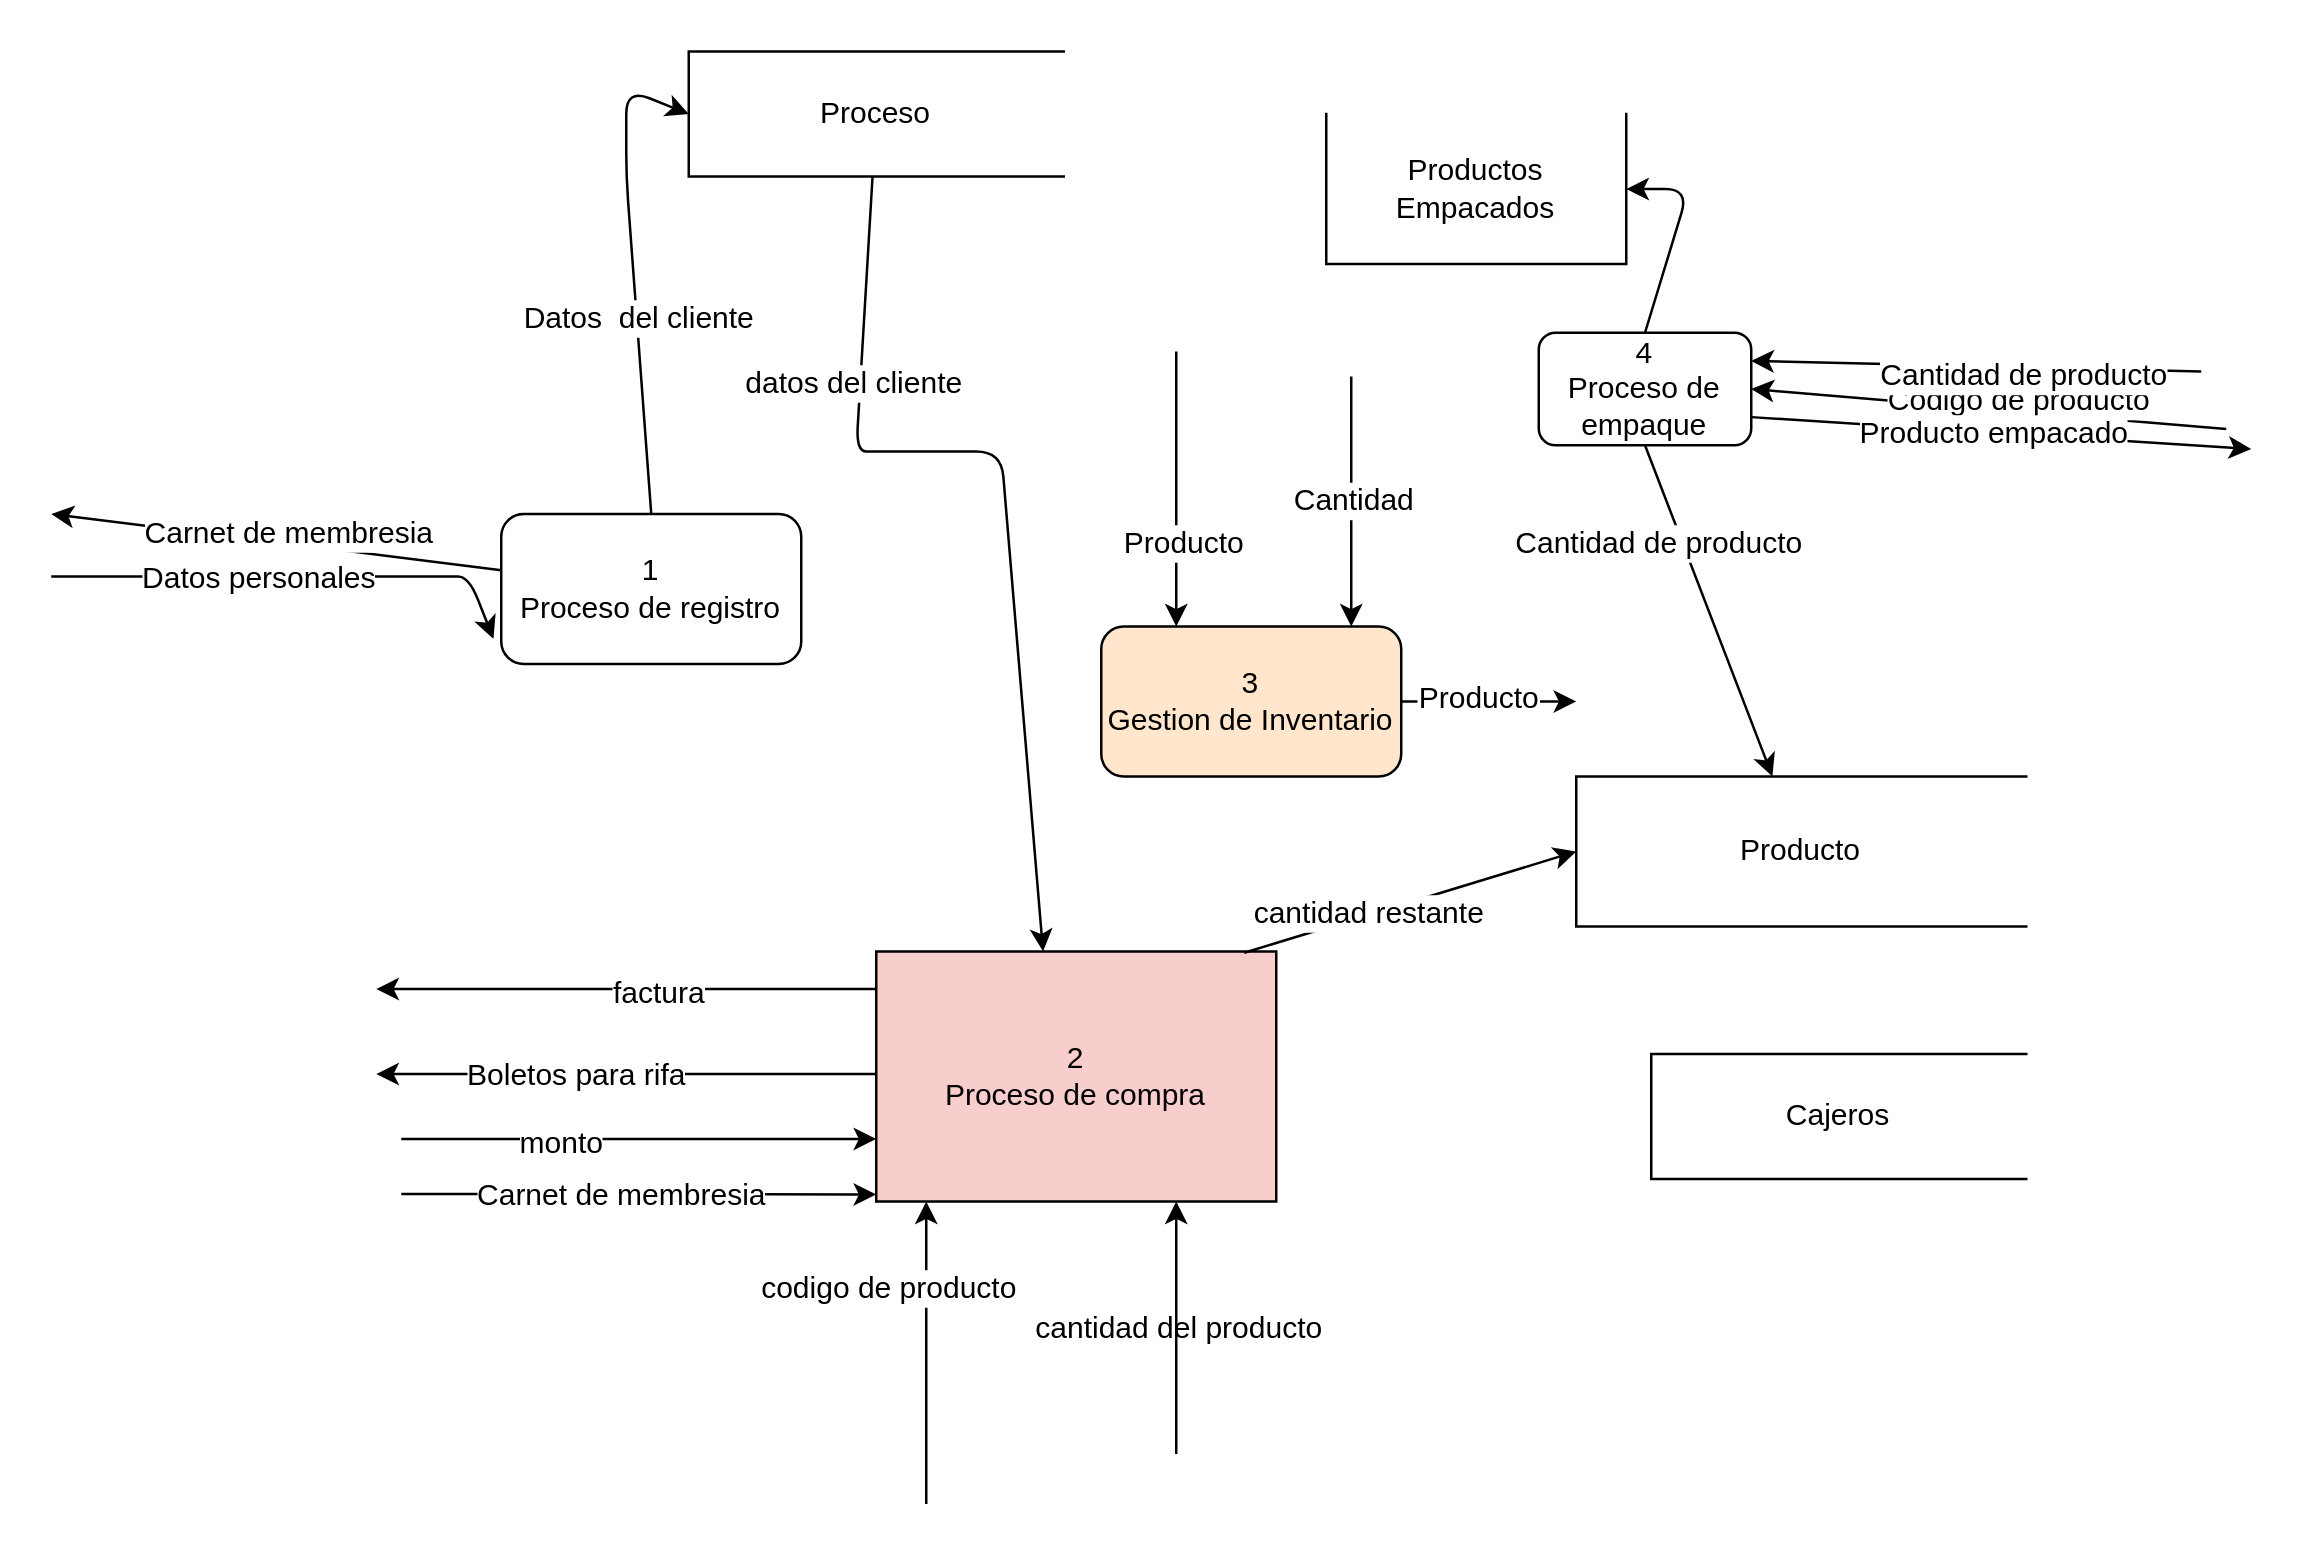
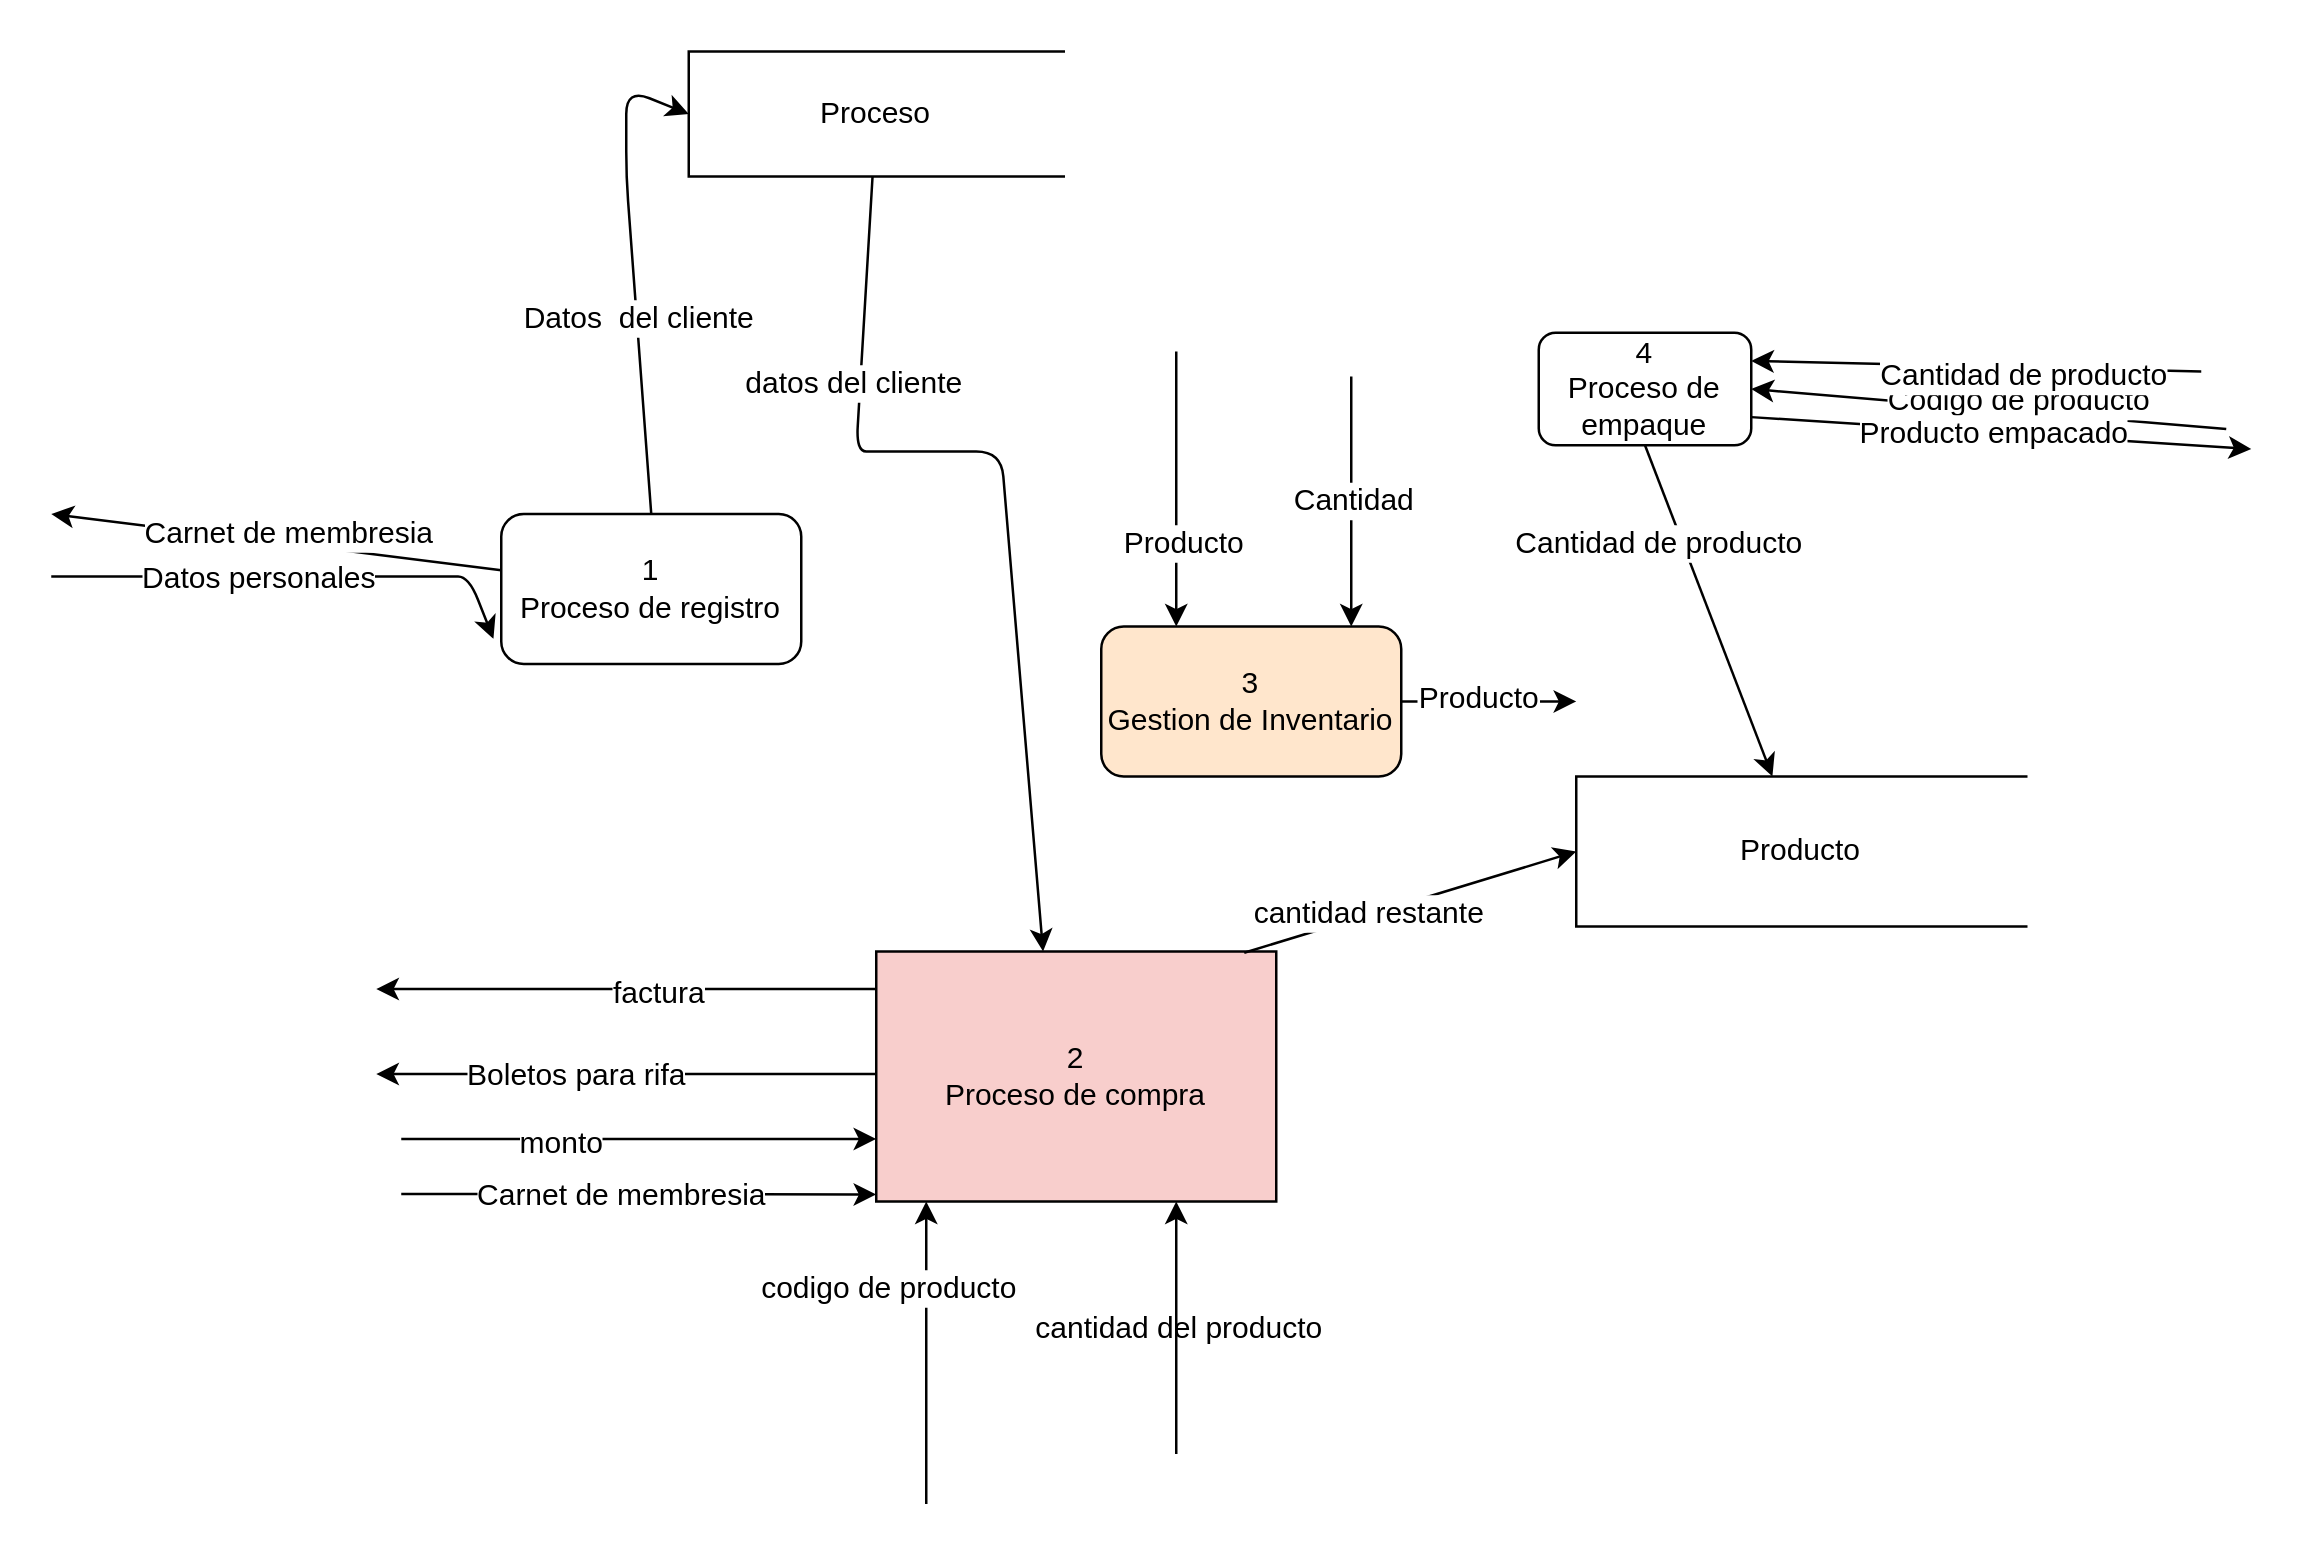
node "Productos Empacados": removed
edge "4 Proceso de empaque" -> "Productos Empacados": removed
node "Cajeros": removed
